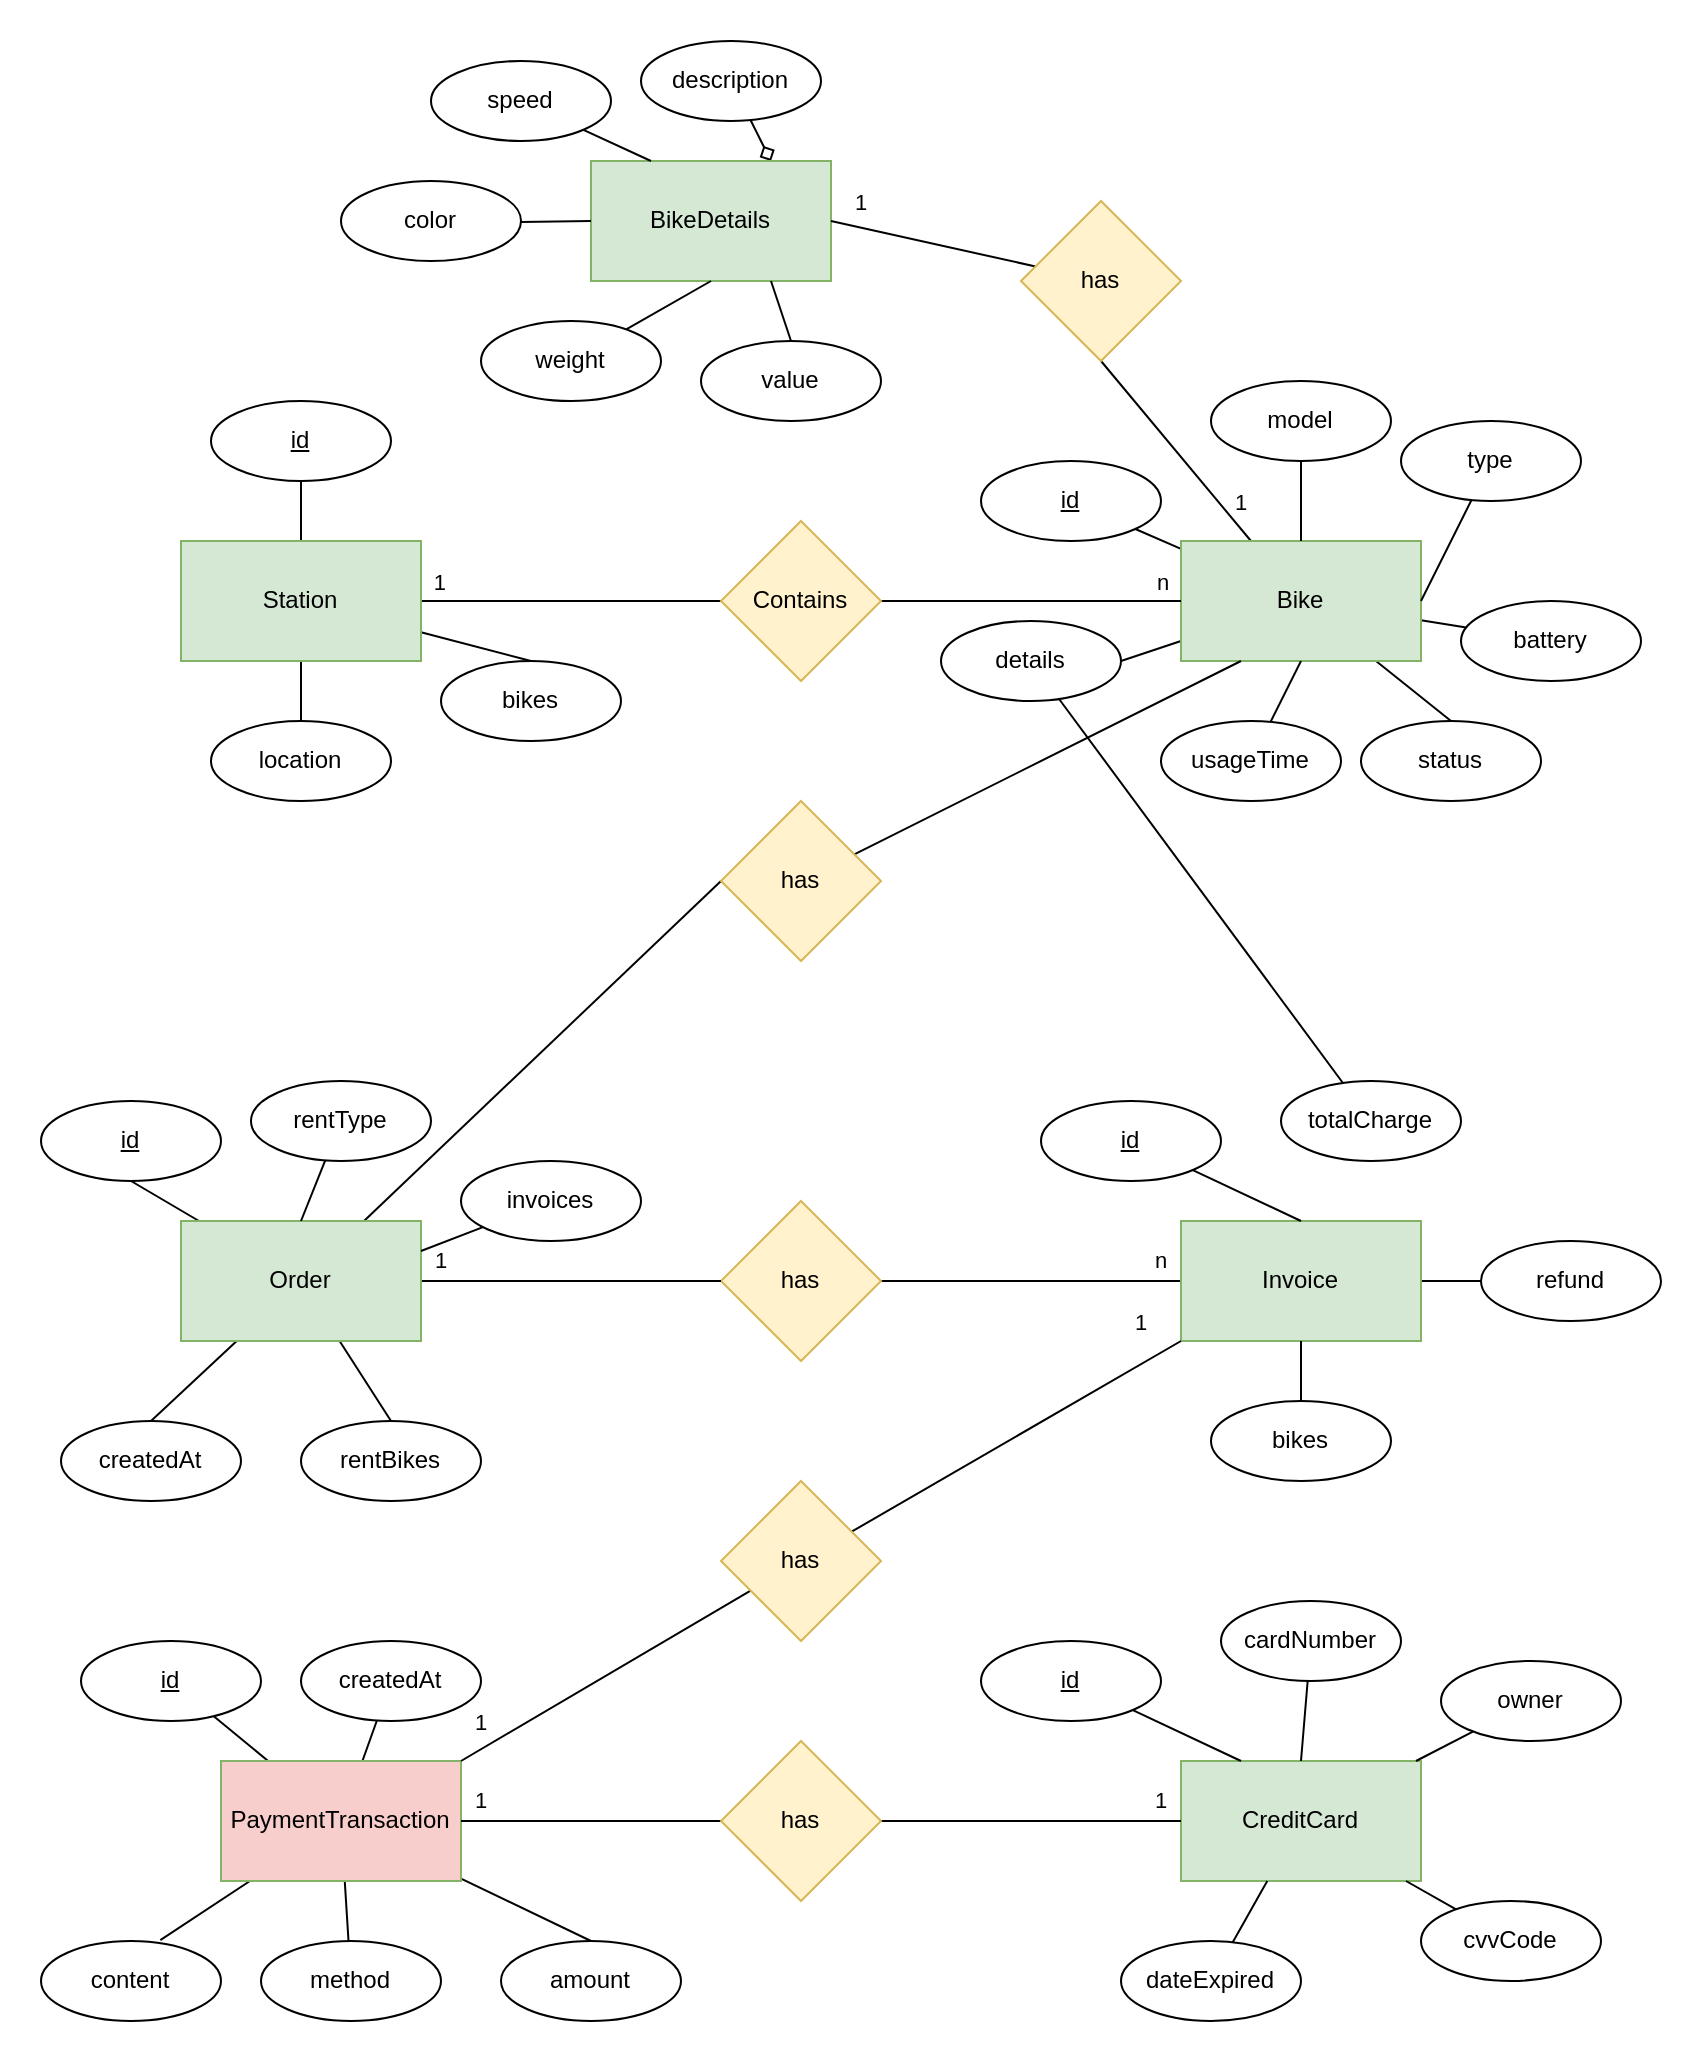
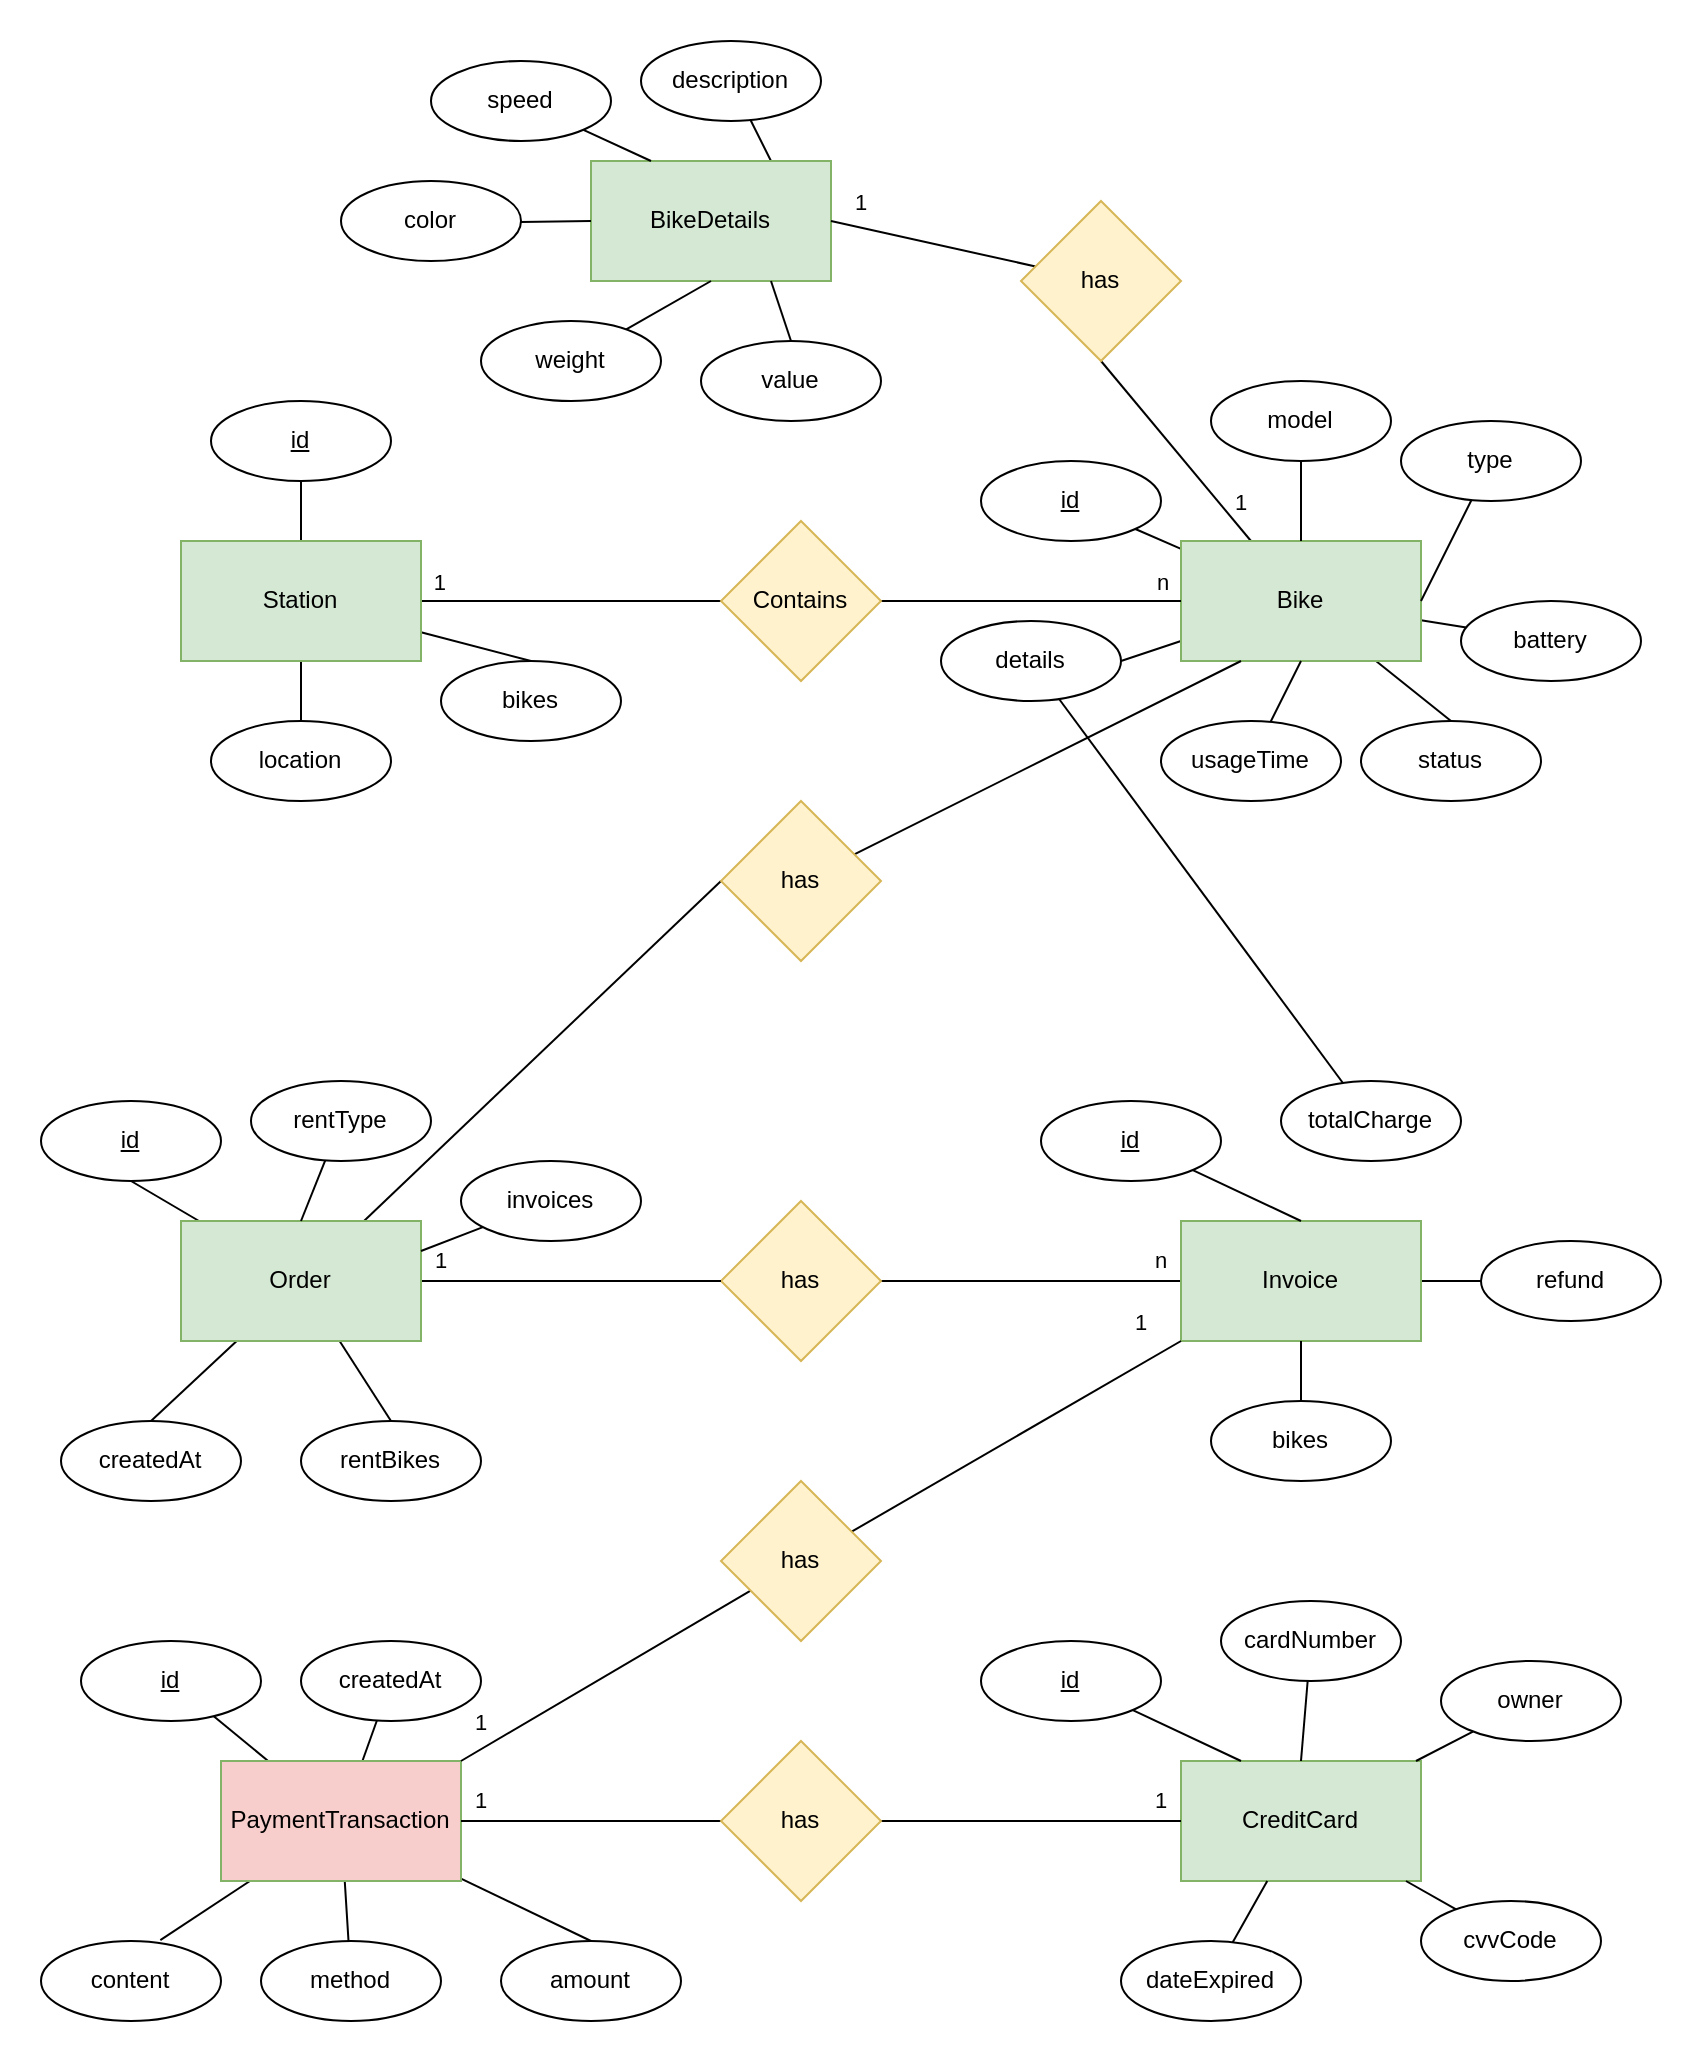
edge "description" -> "BikeDetails": arrowhead diamond -> none
